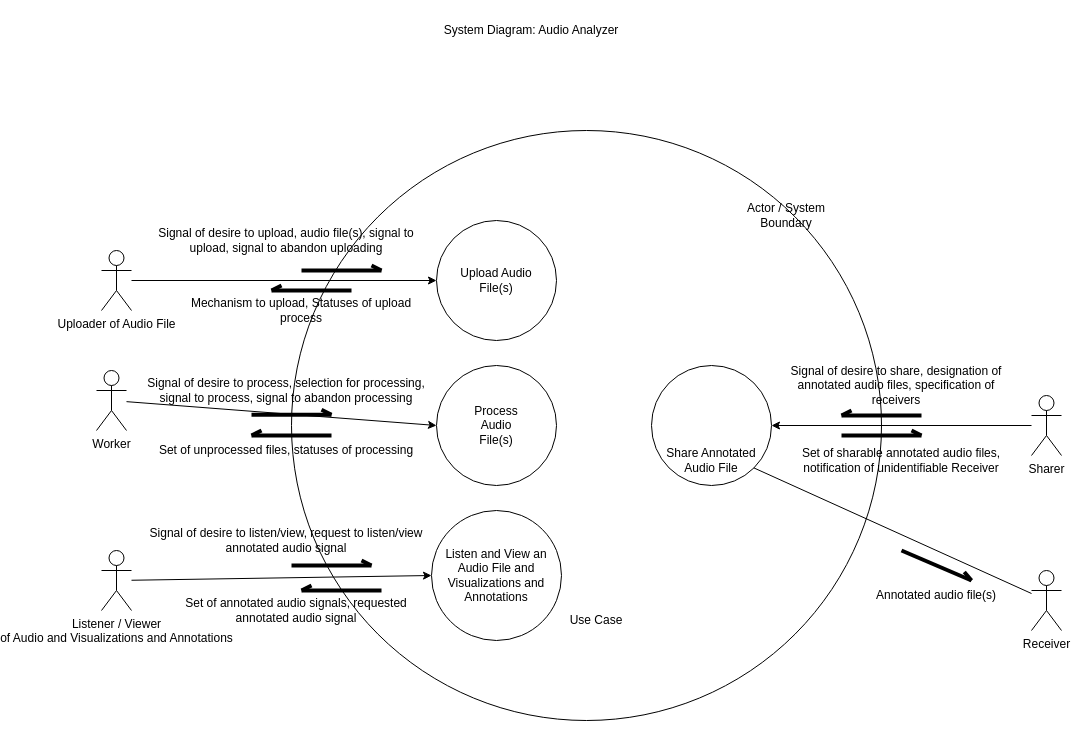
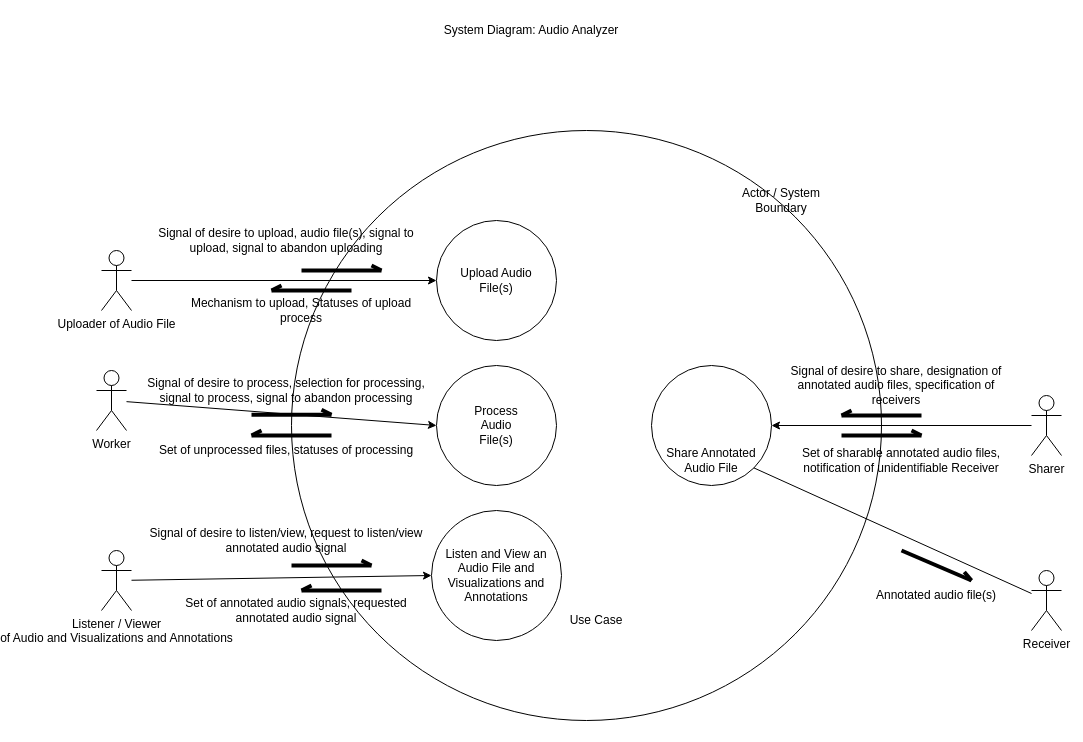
node "Actor / System Boundary": moved (787, 216) -> (782, 201)
